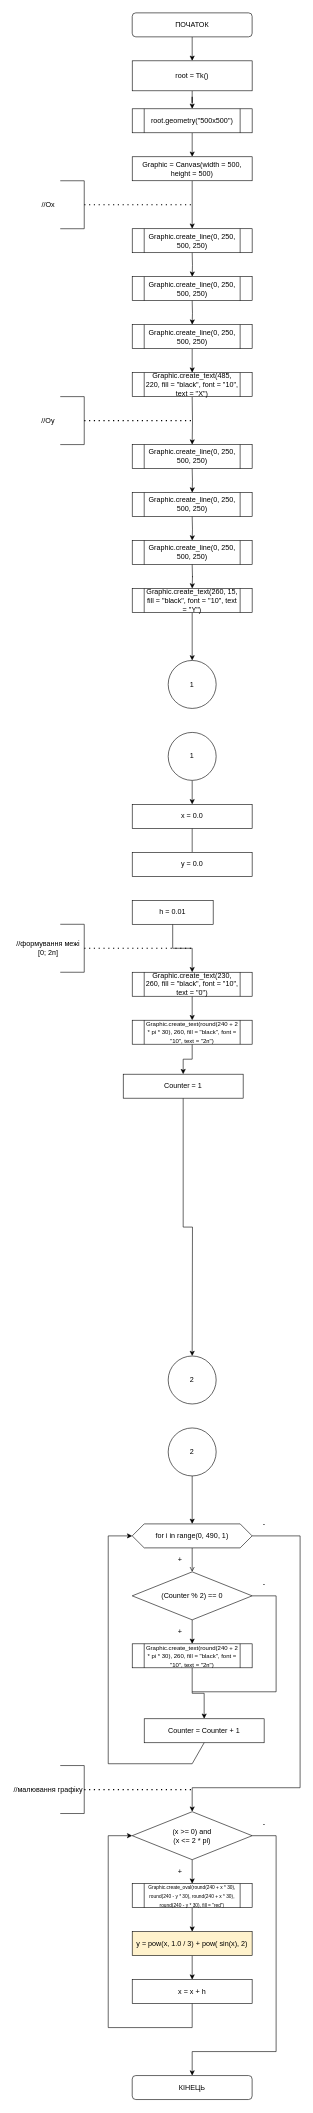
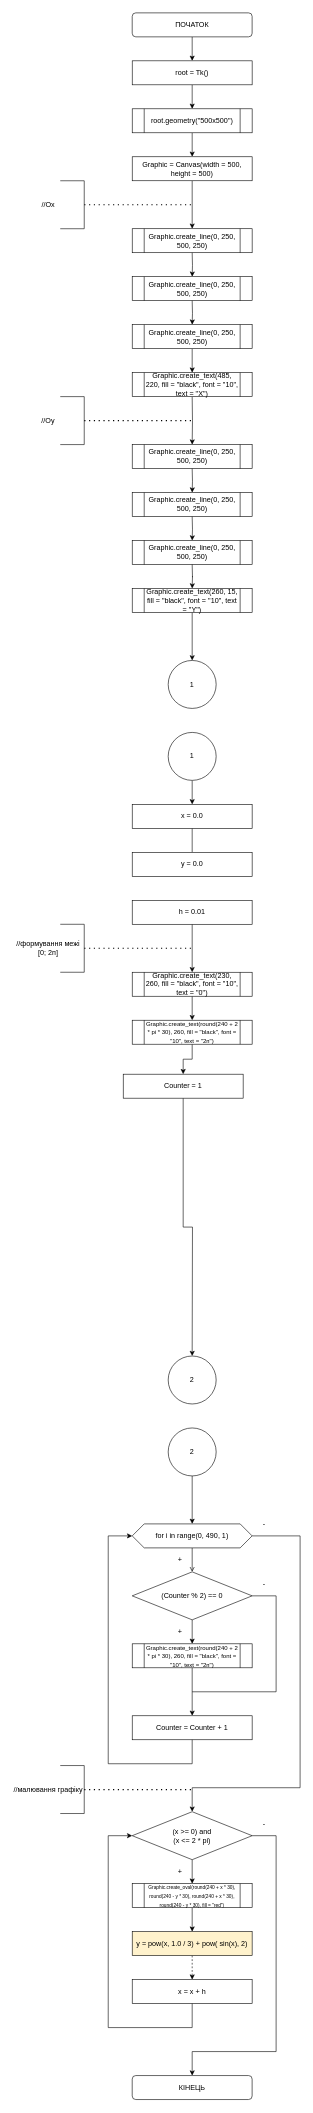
node "root = Tk()": size 120x30 -> 120x24
node "h = 0.01": size 81x24 -> 120x24
node "Counter = Counter + 1": moved (204, 1731) -> (192, 1728)
edge "y = pow(x, 1.0 / 3) + pow( sin(x), 2)" -> "x = x + h": style solid -> dashed
